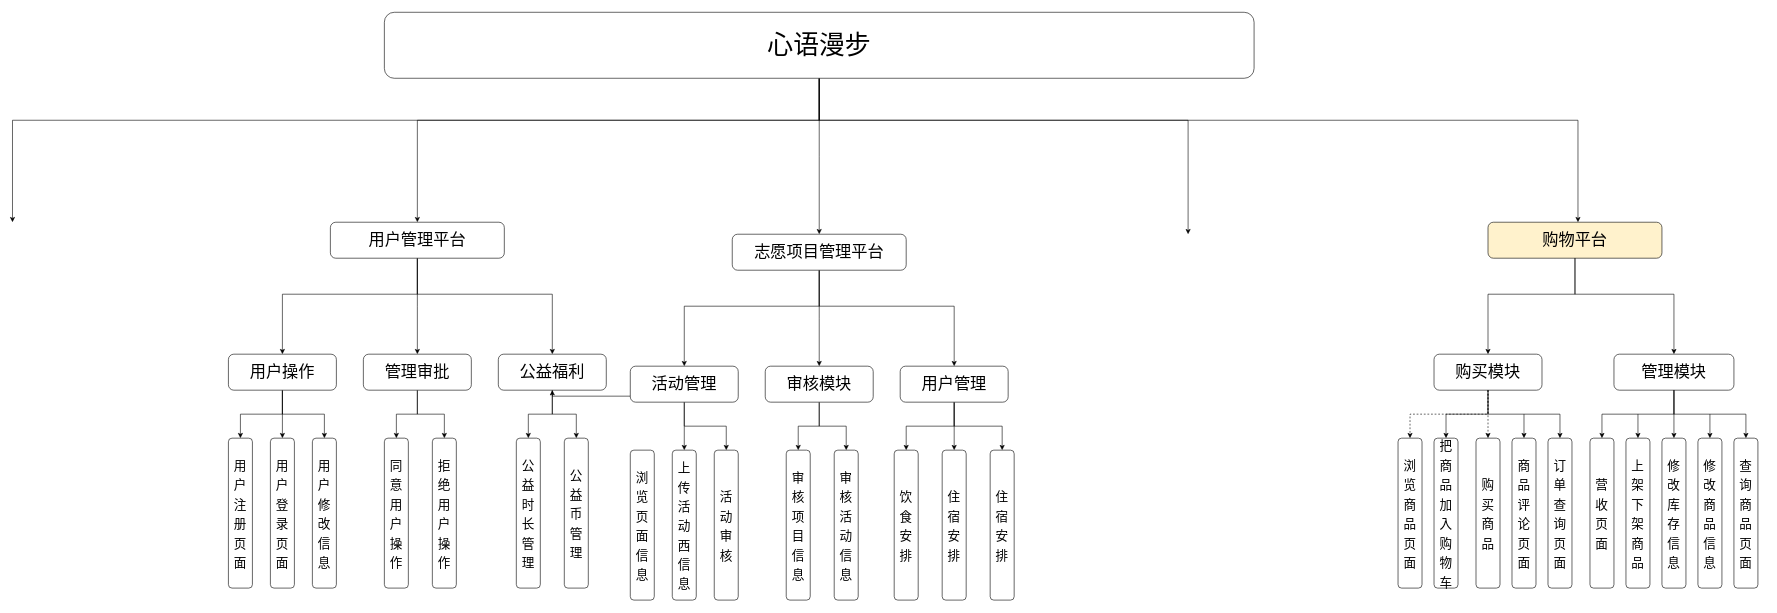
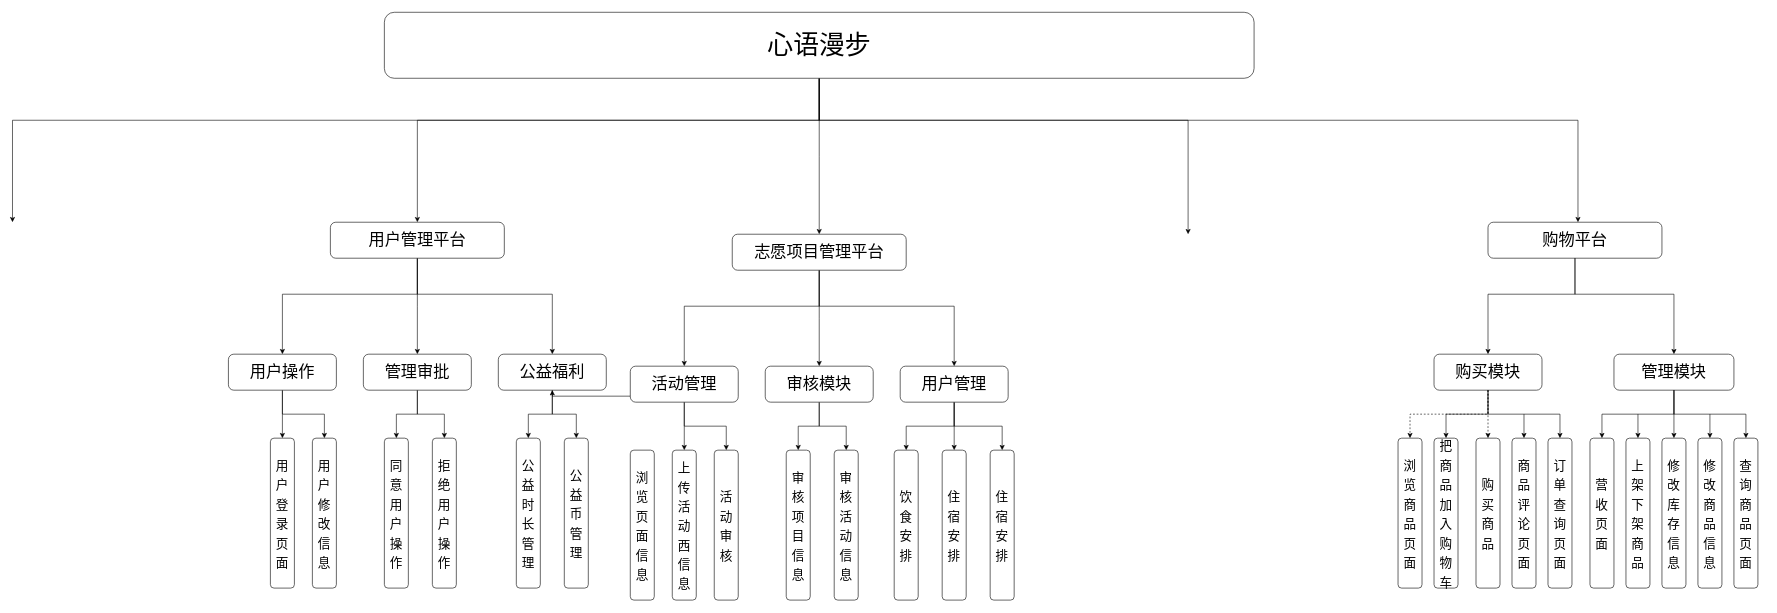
node "购物平台": fillcolor #fff2cc -> #ffffff
edge "用户操作" -> "用户注册页面": removed
node "用户注册页面": removed
